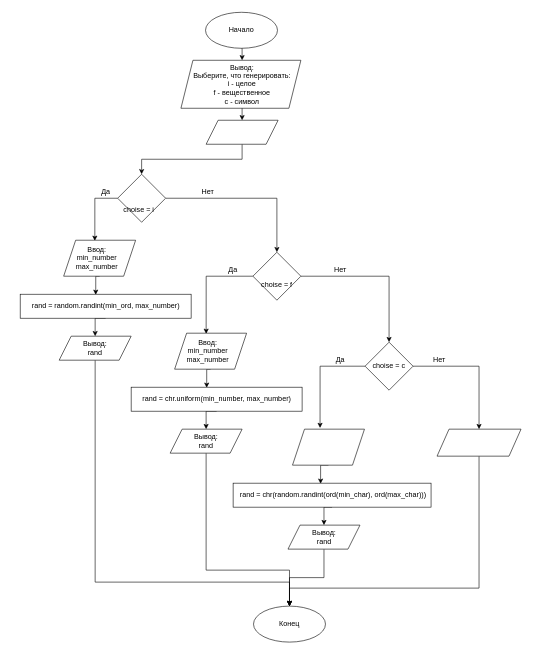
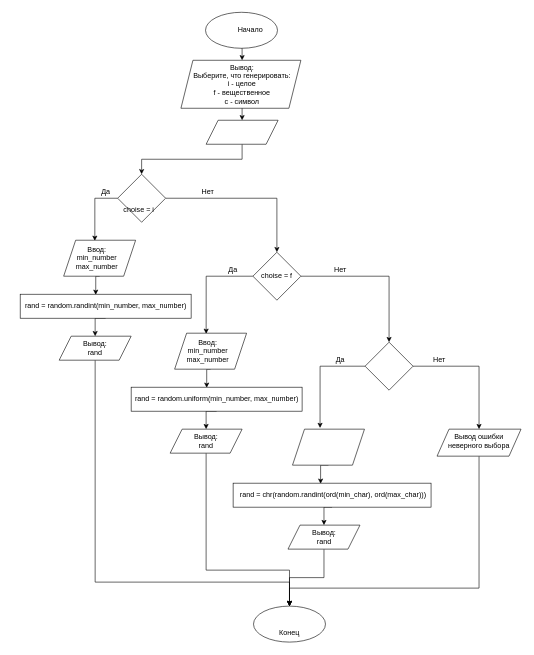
node "Начало": moved (242, 30) -> (251, 30)
node "choise = f": moved (277, 285) -> (277, 276)
node "rand = random.randint(min_ord, max_number)": label "rand = random.randint(min_ord, max_number)" -> "rand = random.randint(min_number, max_number)"
node "choise = c": removed
node "rand = chr.uniform(min_number, max_number)": label "rand = chr.uniform(min_number, max_number)" -> "rand = random.uniform(min_number, max_number)"
node "Вывод ошибки неверного выбора": added
node "Конец": moved (290, 624) -> (290, 633)
